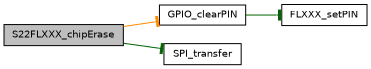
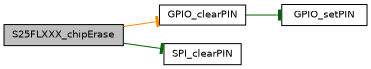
node "FLXXX_setPIN": label "FLXXX_setPIN" -> "GPIO_setPIN"
node "S22FLXXX_chipErase": label "S22FLXXX_chipErase" -> "S25FLXXX_chipErase"
node "SPI_transfer": label "SPI_transfer" -> "SPI_clearPIN"
